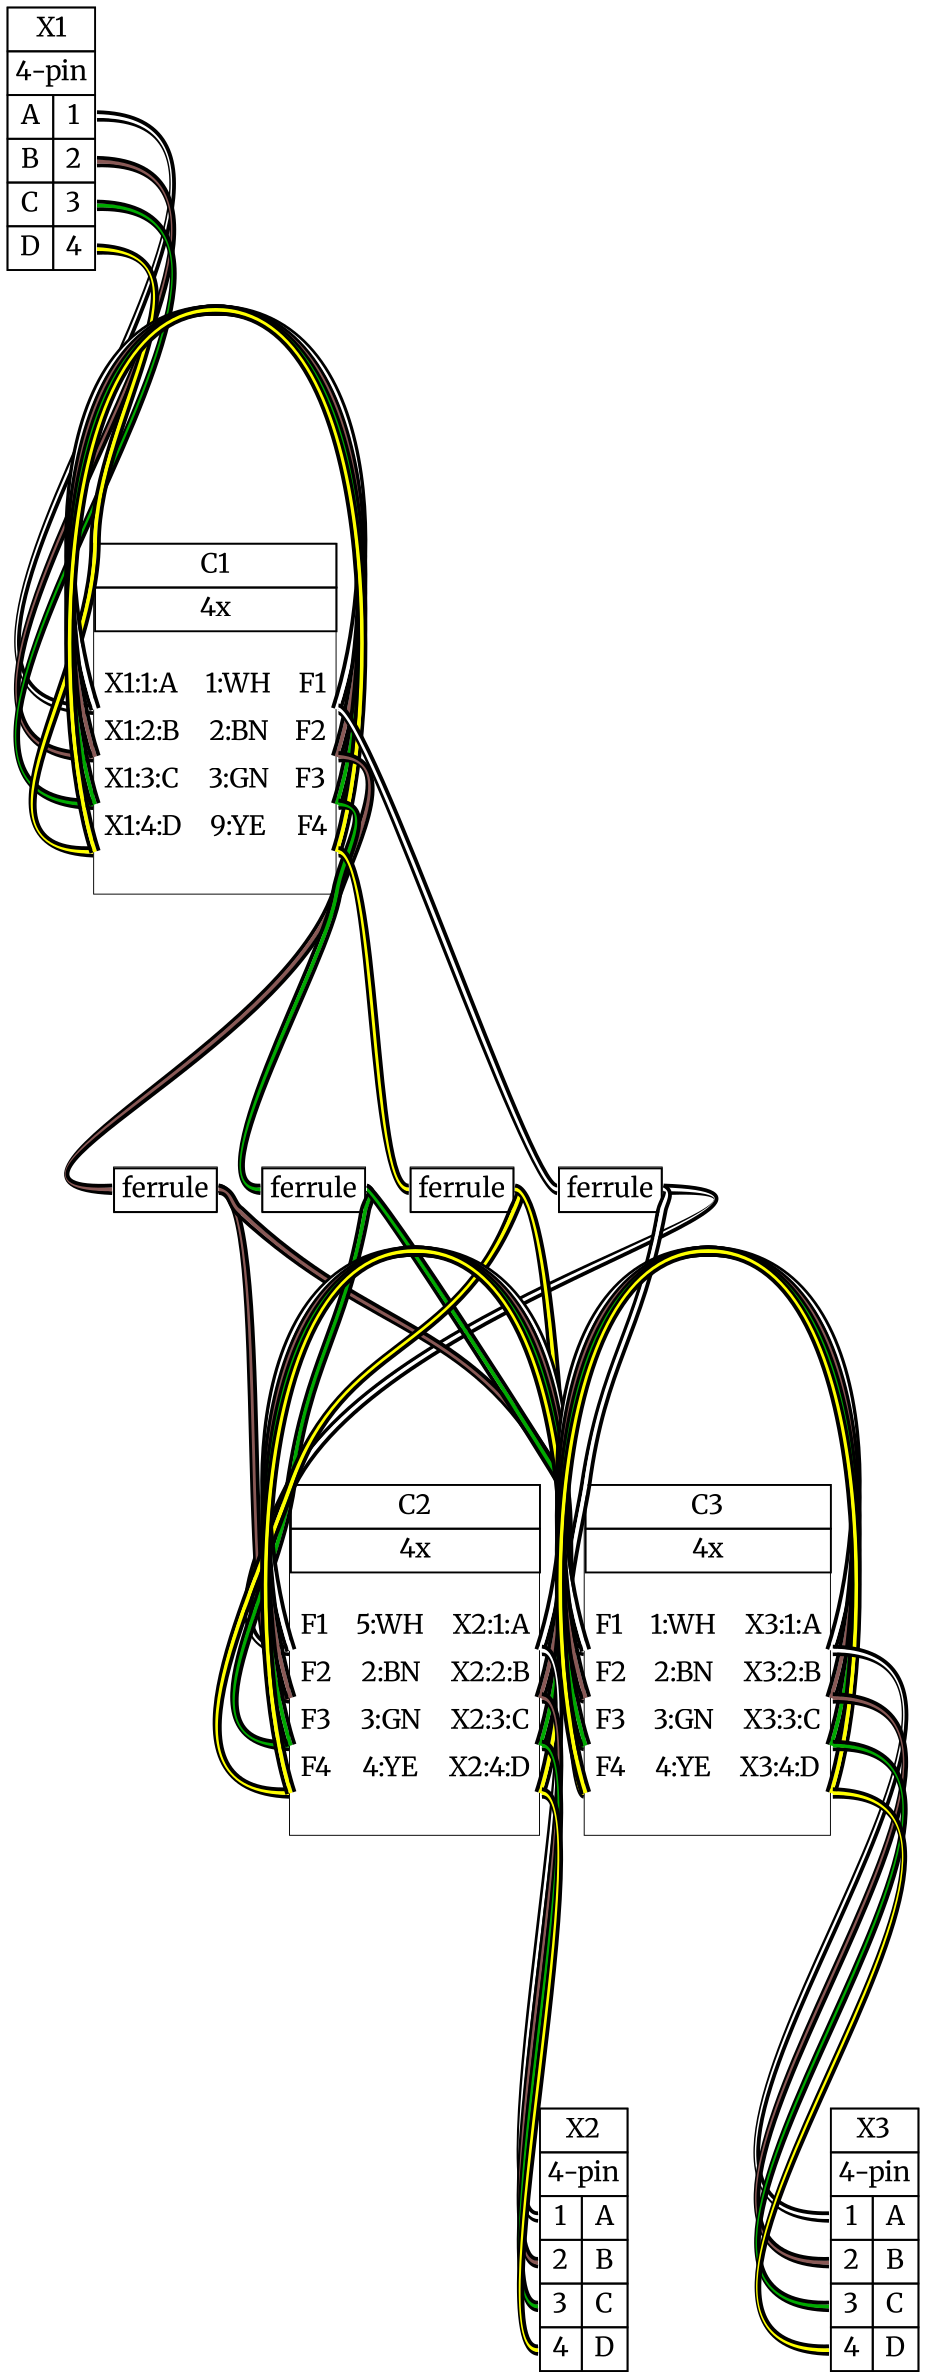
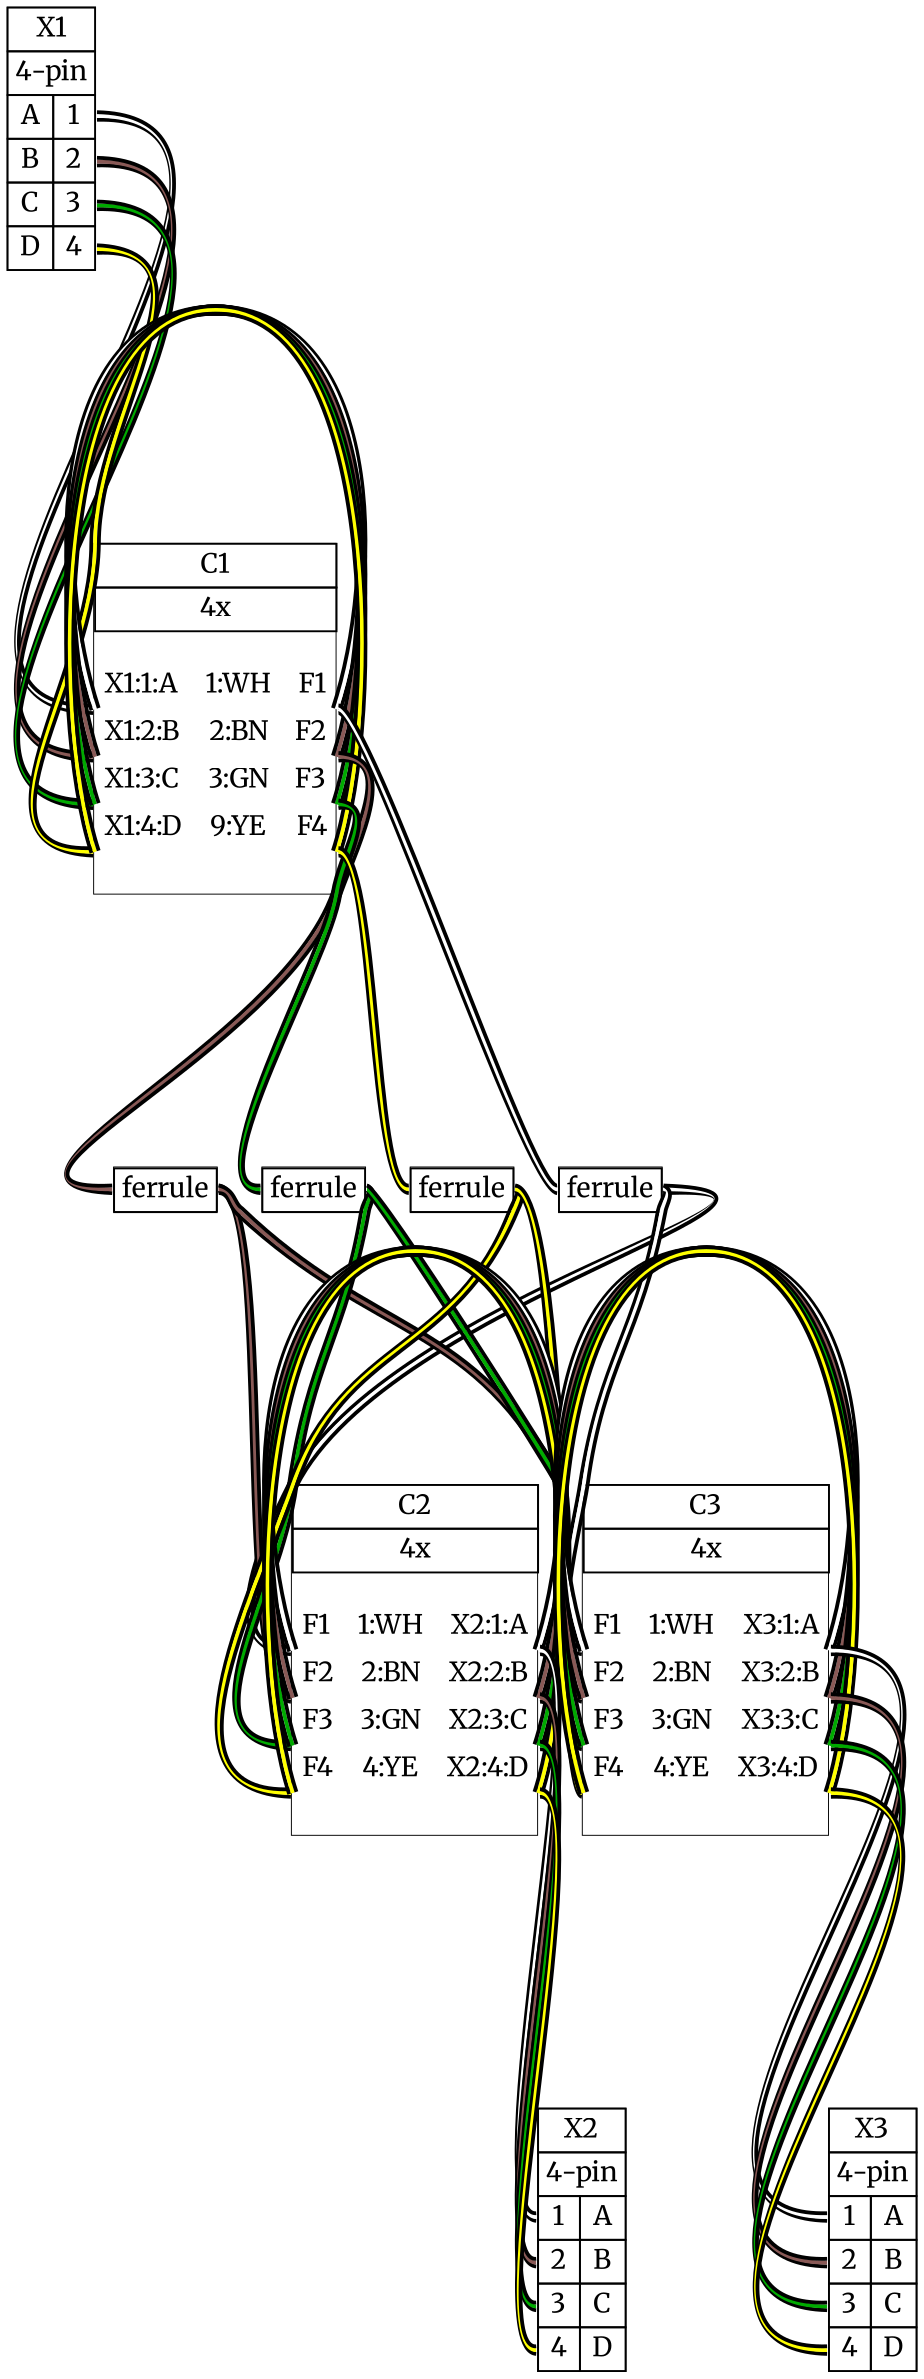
node "C2": text "5:WH" -> "1:WH"
